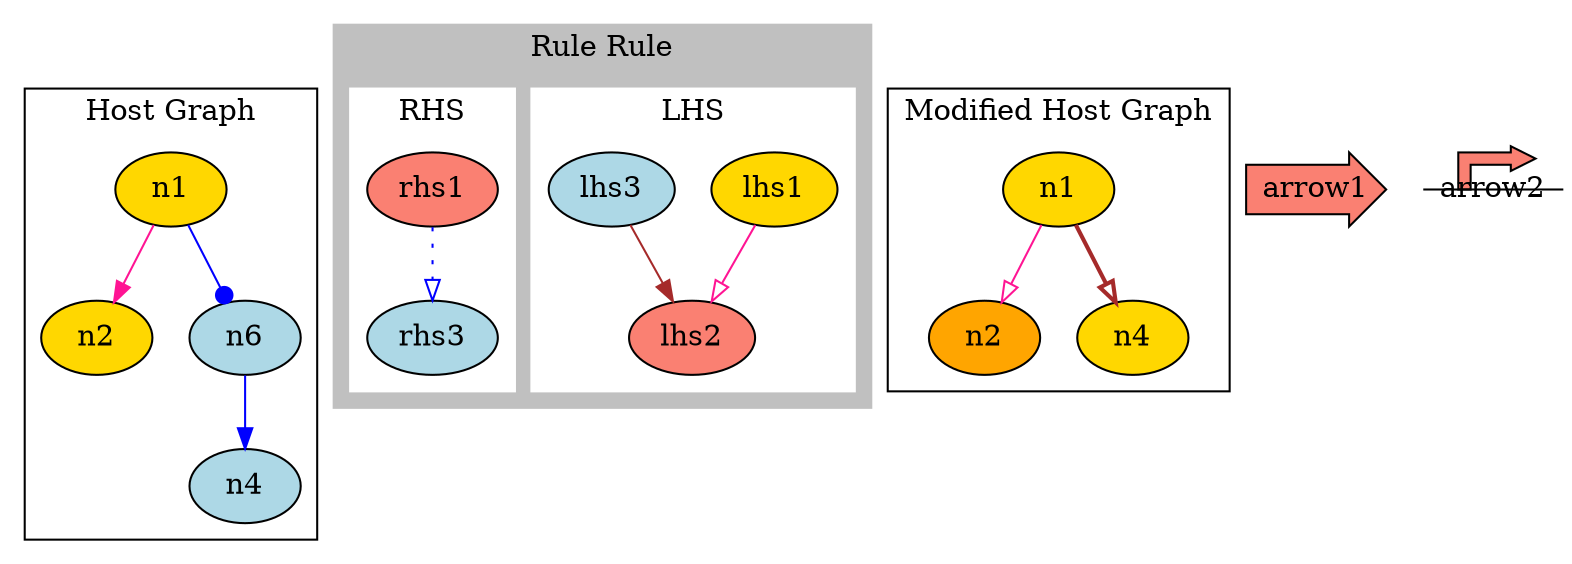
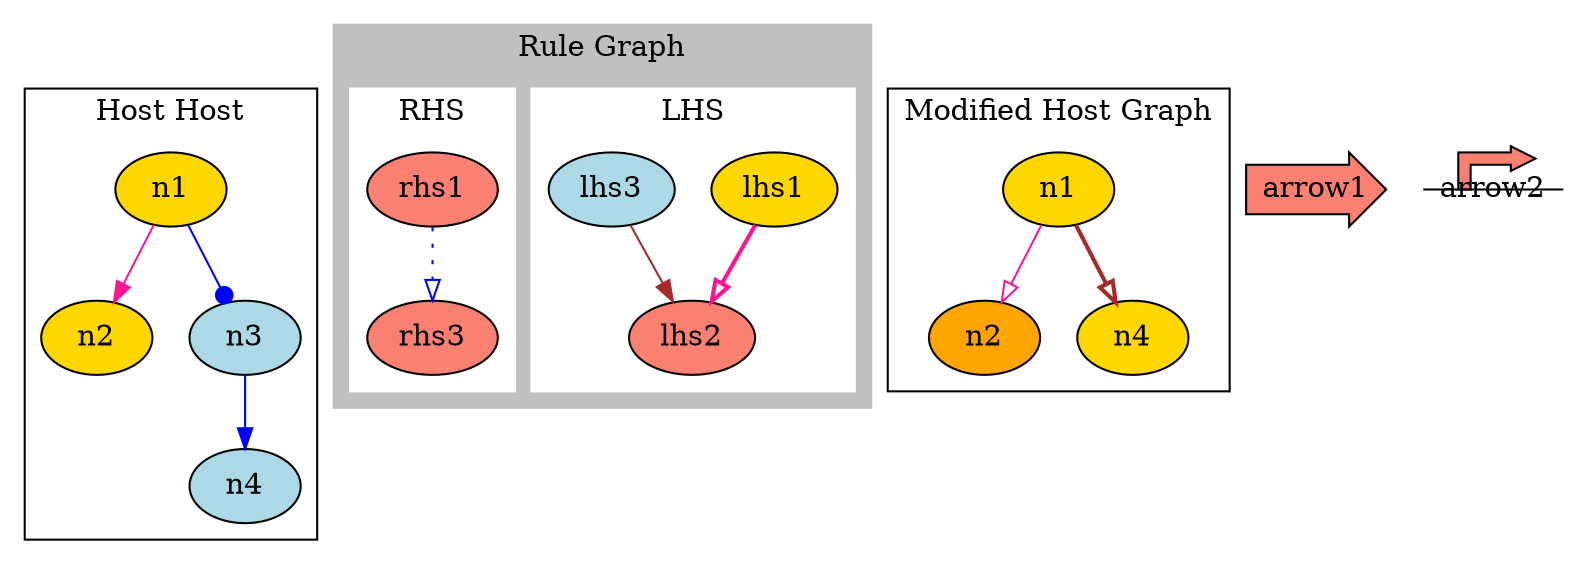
cluster "Rule Rule": label "Rule Rule" -> "Rule Graph"
cluster "Host Graph": label "Host Graph" -> "Host Host"
edge "lhs1" -> "lhs2": style solid -> bold
node "n6": label "n6" -> "n3"
node "rhs3": fillcolor lightblue -> salmon
